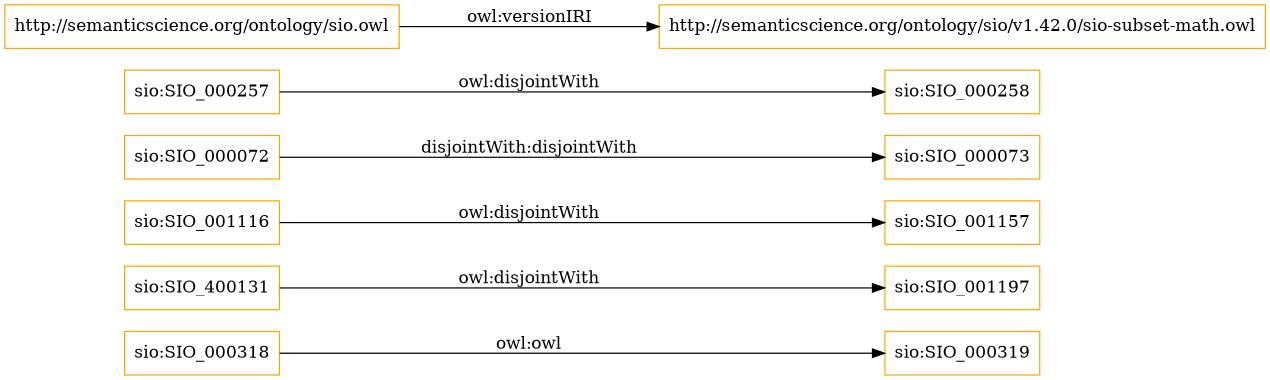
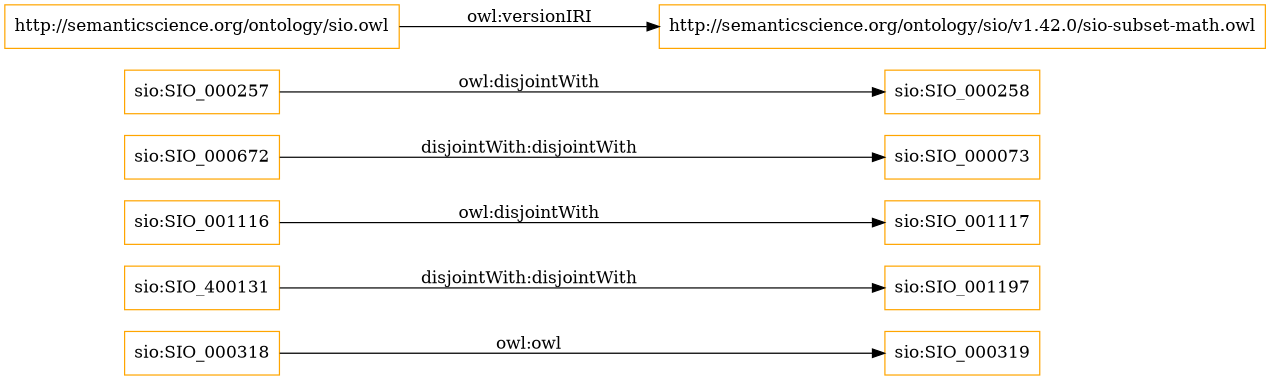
node "sio:SIO_000072": label "sio:SIO_000072" -> "sio:SIO_000672"
node "sio:SIO_001157": label "sio:SIO_001157" -> "sio:SIO_001117"
edge "sio:SIO_400131" -> "sio:SIO_001197": label "owl:disjointWith" -> "disjointWith:disjointWith"
